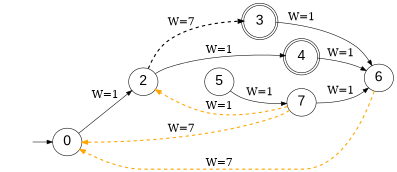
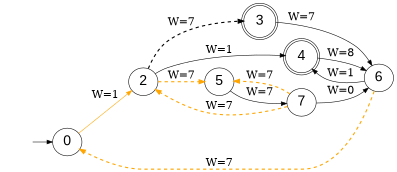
edge "3" -> "6": label "W=1" -> "W=7"
edge "4" -> "6": label "W=1" -> "W=8"
edge "2" -> "5": added, label "W=7"
edge "6" -> "4": added, label "W=1"
edge "7" -> "6": label "W=1" -> "W=0"
edge "5" -> "7": label "W=1" -> "W=7"
edge "7" -> "2": label "W=1" -> "W=7"
edge "0" -> "2": color black -> orange
edge "7" -> "0": now "7" -> "5"
